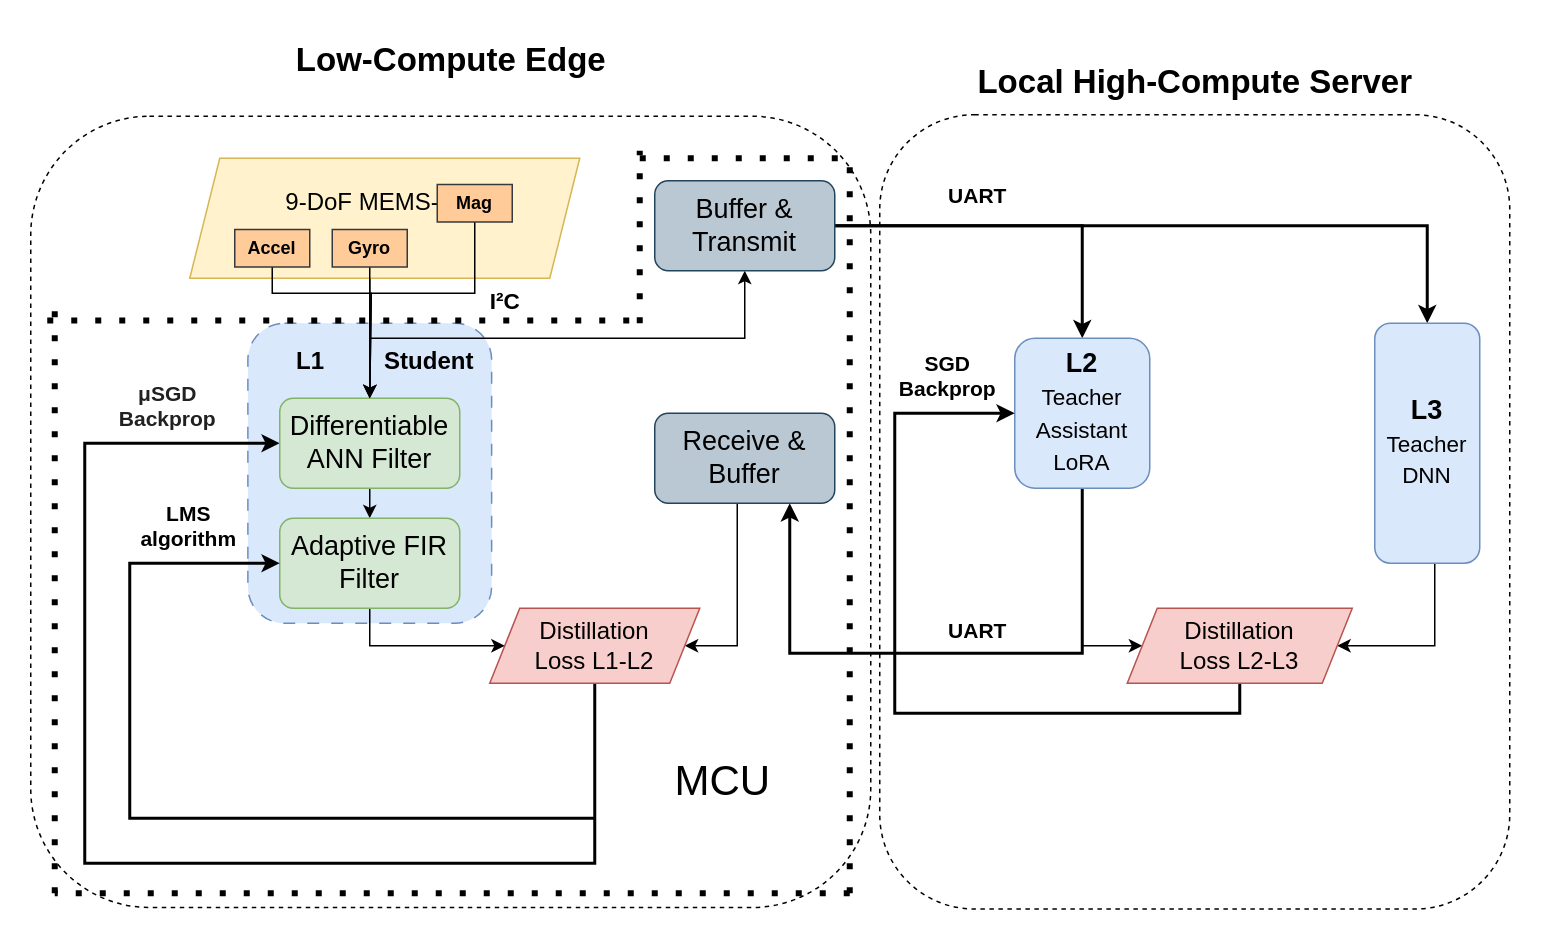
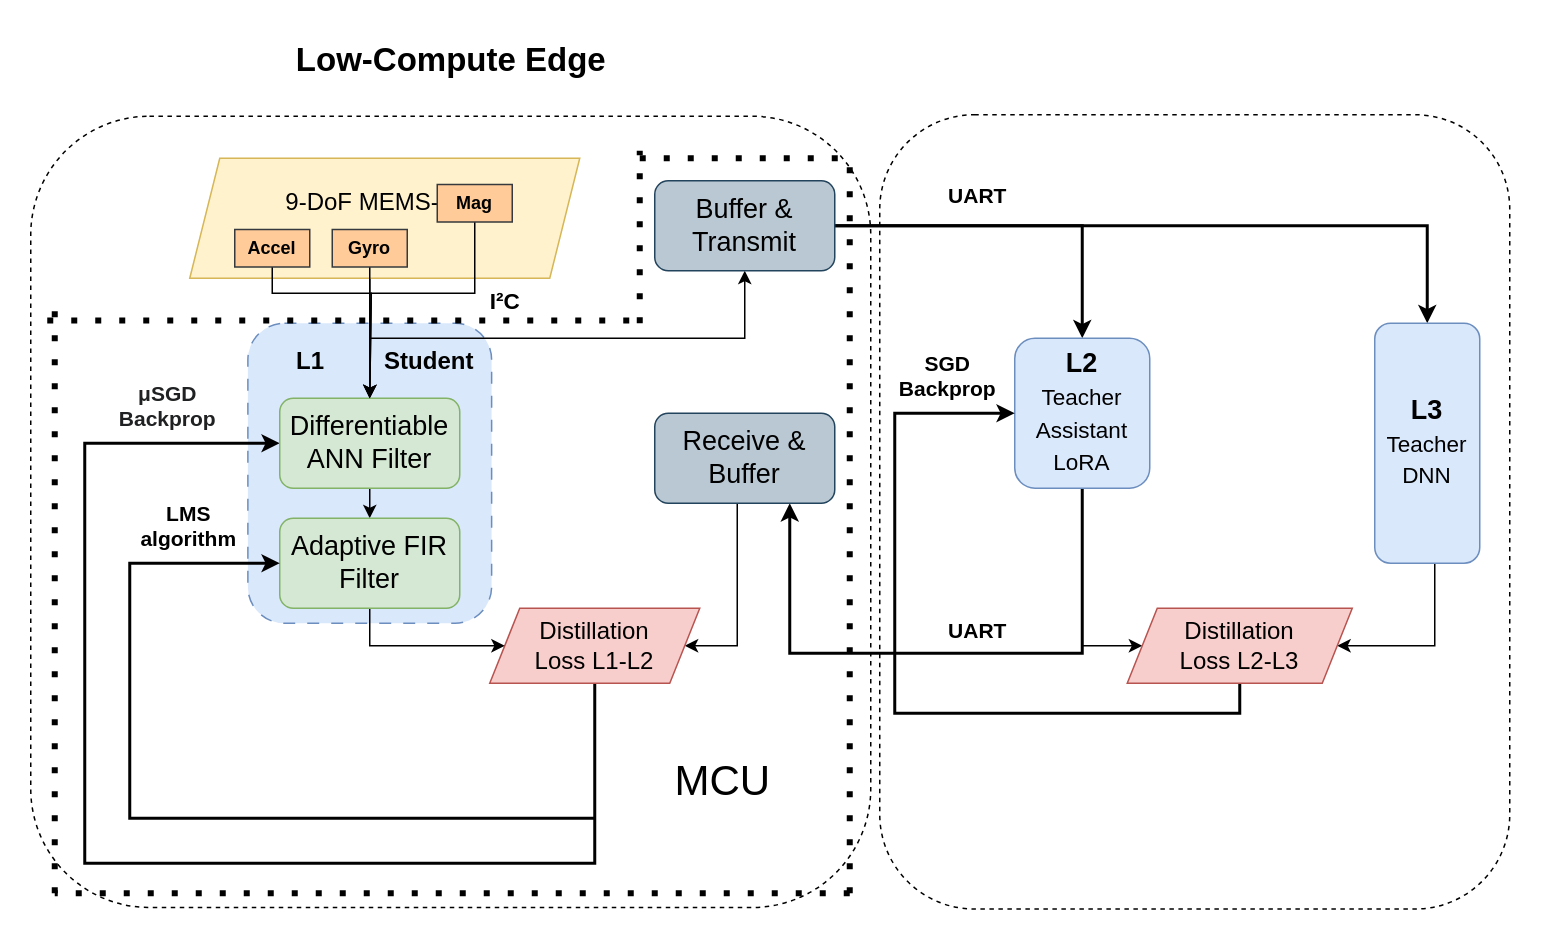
node "Local High-Compute Server": removed
